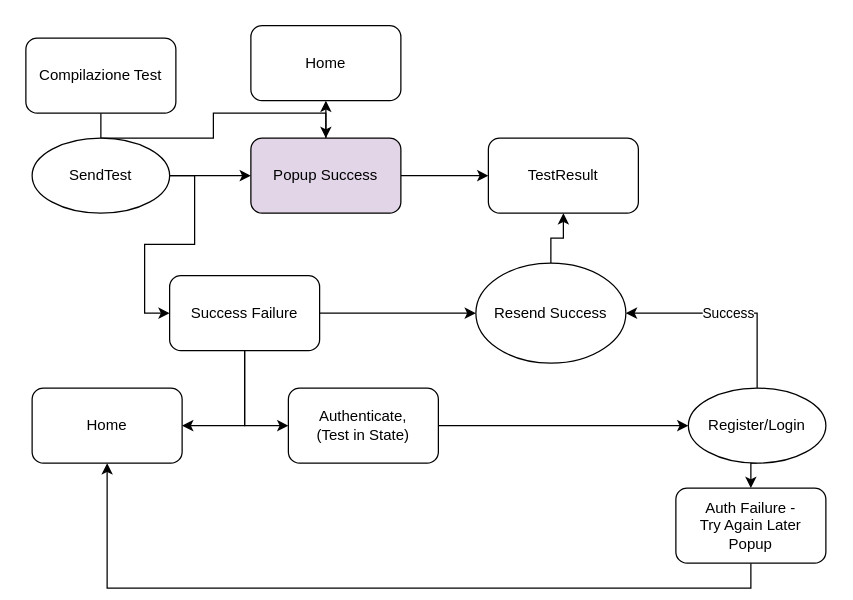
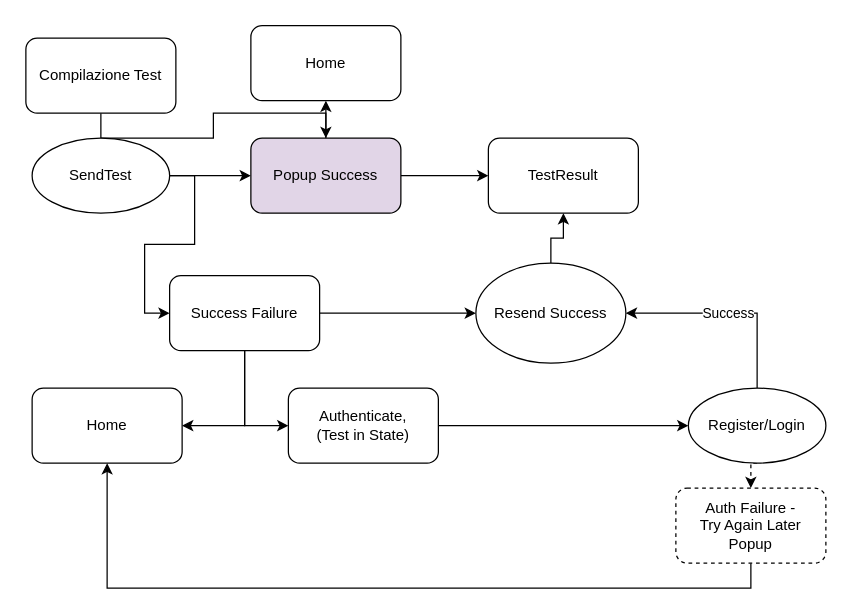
edge "Register/Login" -> "Auth Failure - Try Again Later Popup": style solid -> dashed
node "Auth Failure - Try Again Later Popup": style solid -> dashed
